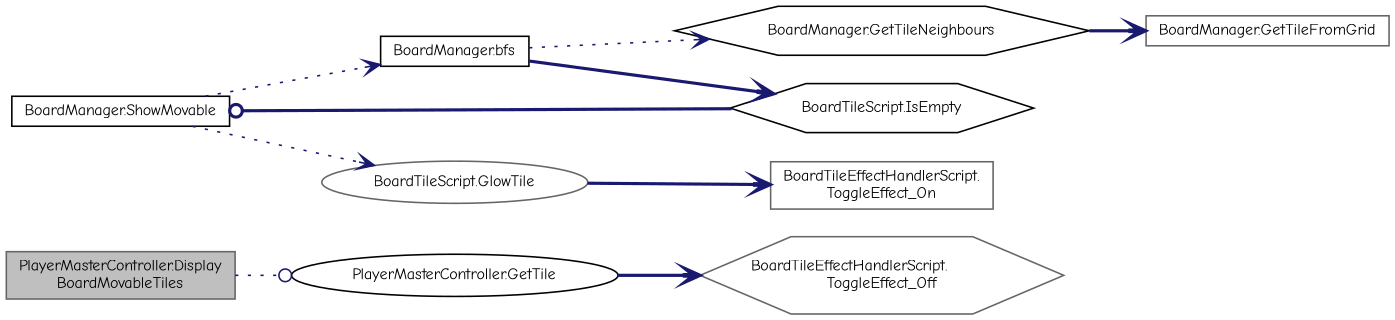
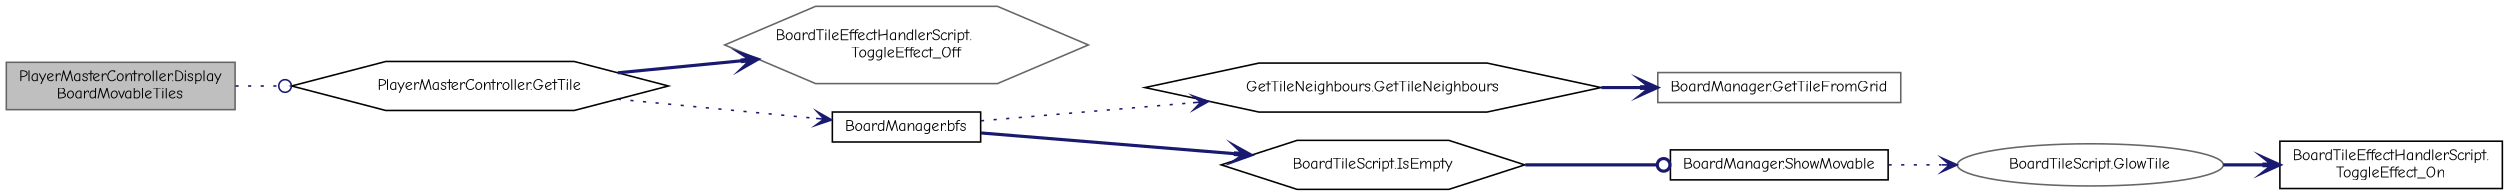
node "BoardManager.GetTileNeighbours": label "BoardManager.GetTileNeighbours" -> "GetTileNeighbours.GetTileNeighbours"
edge "BoardManager.ShowMovable" -> "BoardManager.bfs": now "PlayerMasterController.GetTile" -> "BoardManager.bfs"
node "BoardTileEffectHandlerScript. ToggleEffect_On": color gray40 -> black
node "PlayerMasterController.GetTile": shape ellipse -> hexagon
